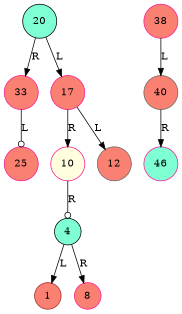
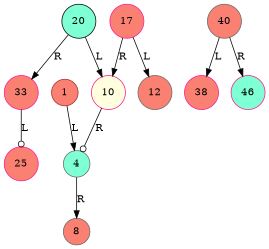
edge "20" -> "17": now "20" -> "10"
edge "38" -> "40": reversed
node "4": color black -> gray40
edge "4" -> "1": reversed
node "8": color deeppink -> gray40
